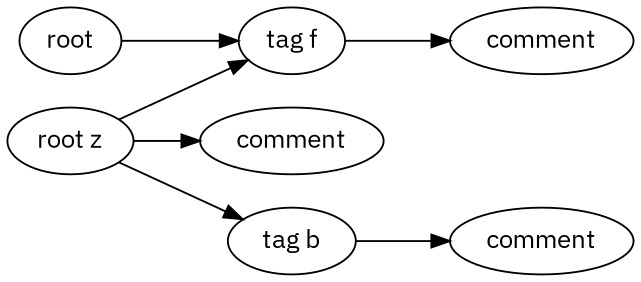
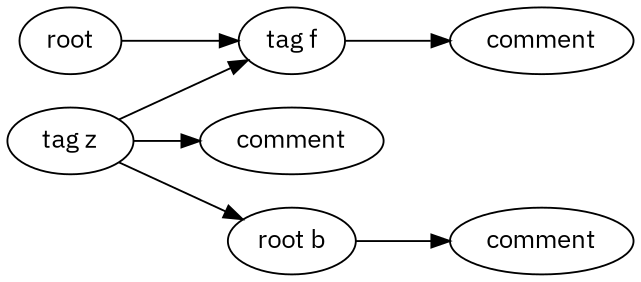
node "root z": label "root z" -> "tag z"
node "tag b": label "tag b" -> "root b"
